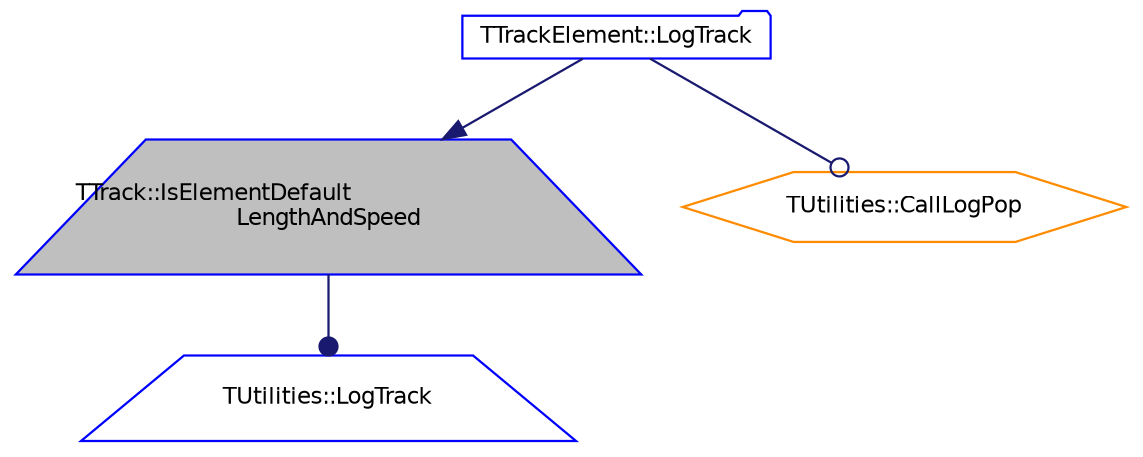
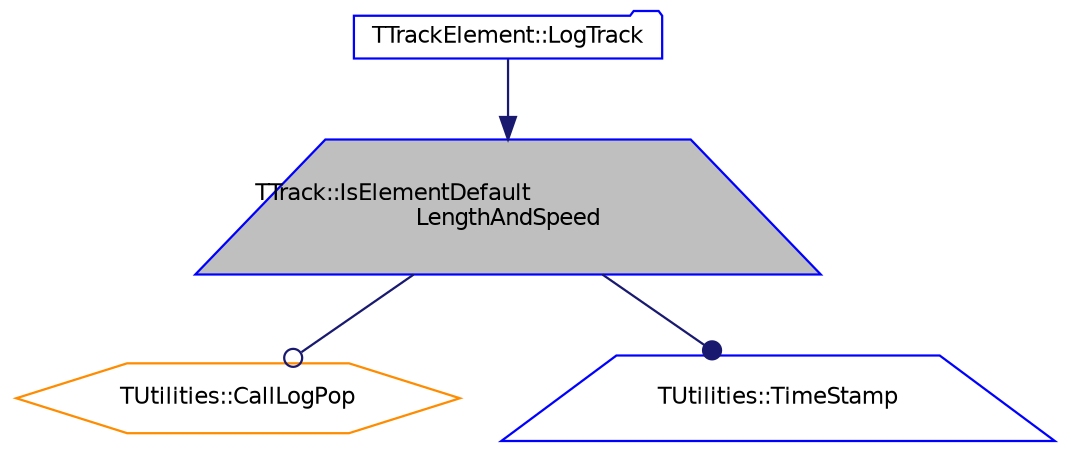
edge "TTrackElement::LogTrack" -> "TUtilities::CallLogPop": now "TTrack::IsElementDefault LengthAndSpeed" -> "TUtilities::CallLogPop"
node "TUtilities::LogTrack": label "TUtilities::LogTrack" -> "TUtilities::TimeStamp"
